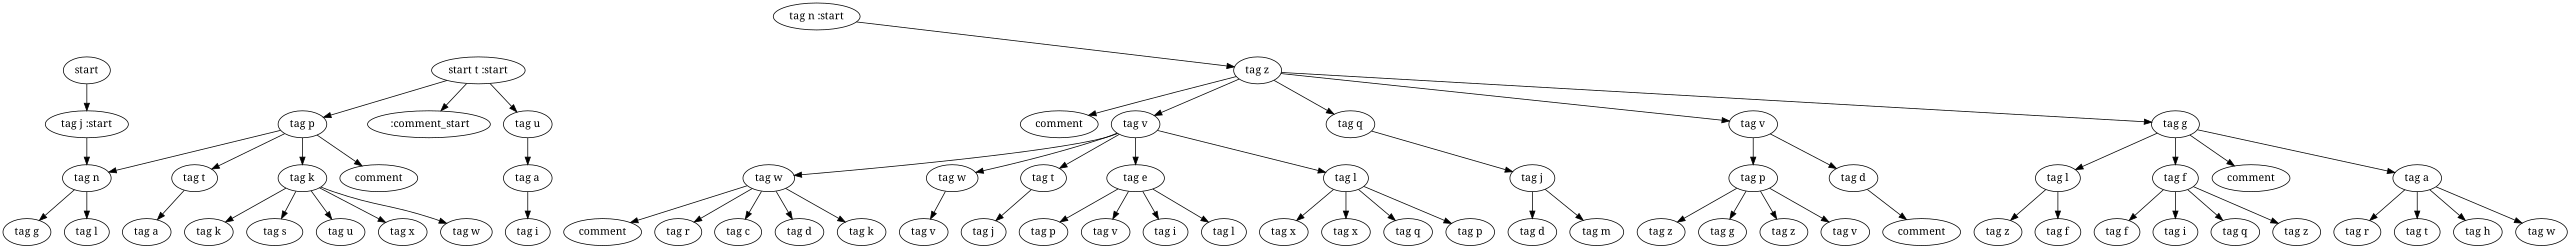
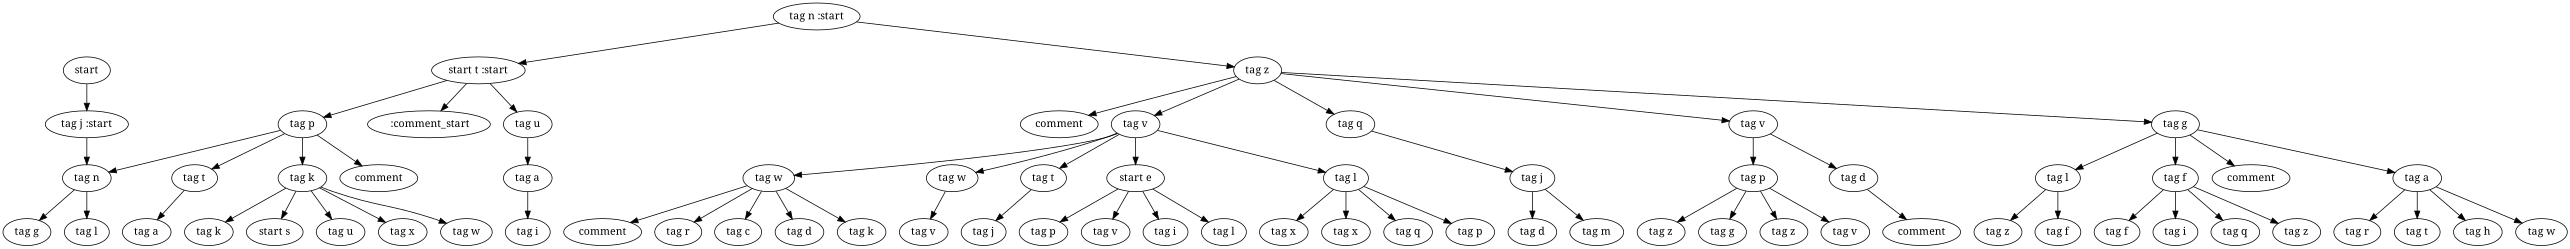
edge "tag n :start" -> "start t :start": added
node "tag e": label "tag e" -> "start e"
node "tag s": label "tag s" -> "start s"
